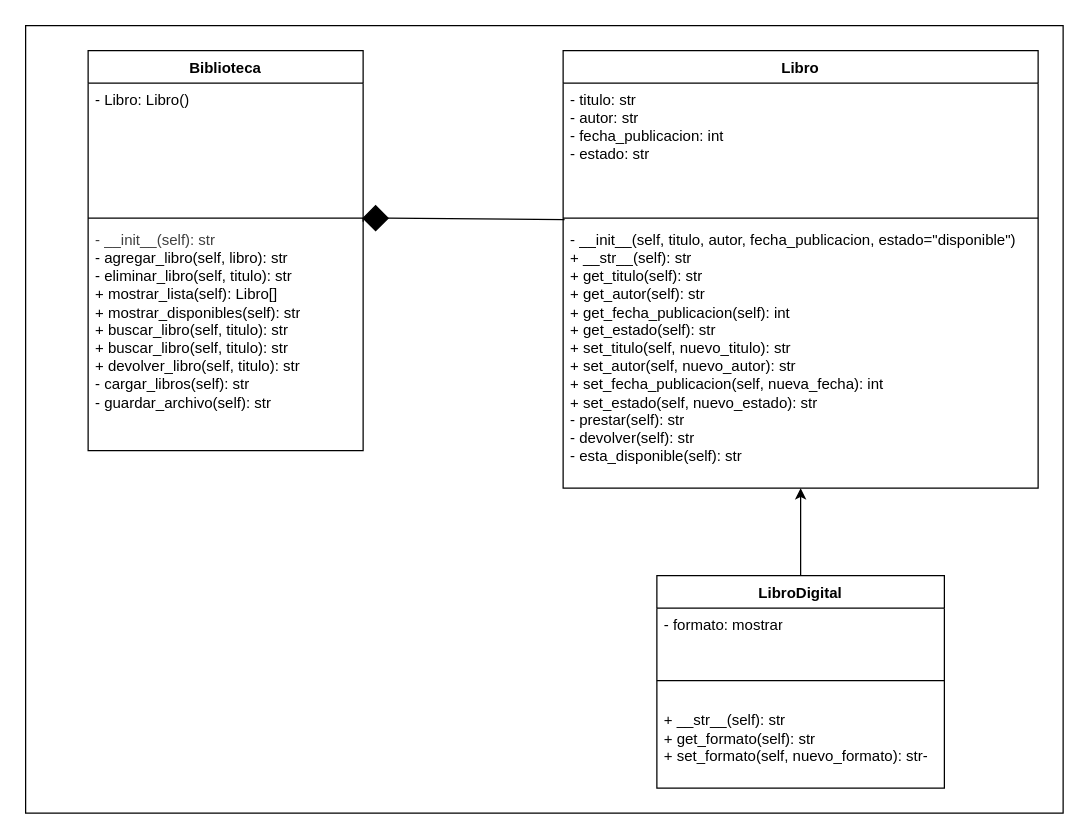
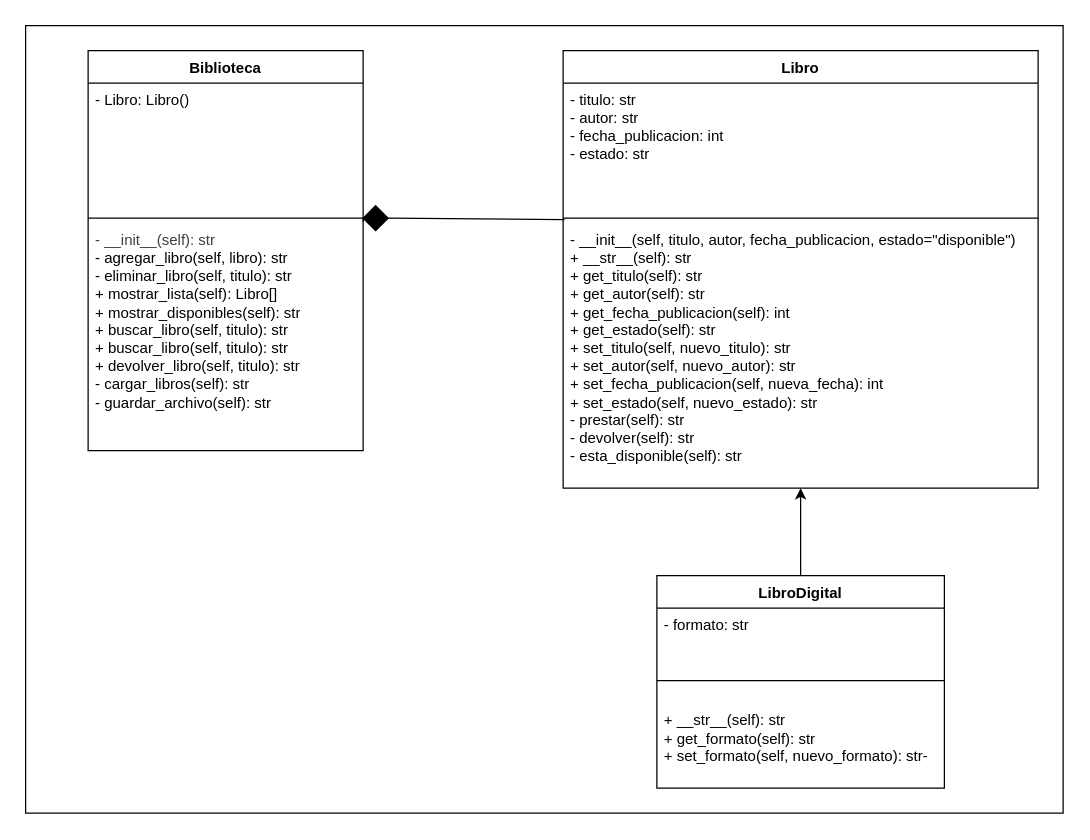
node "- formato: mostrar": label "- formato: mostrar" -> "- formato: str"
